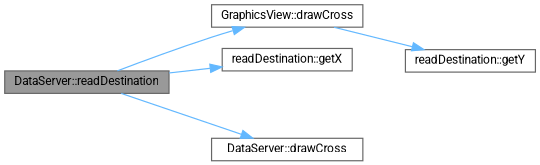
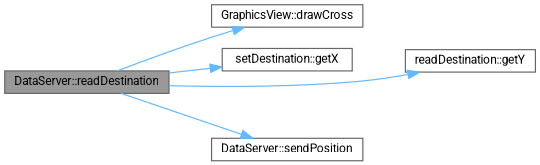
edge "GraphicsView::drawCross" -> "readDestination::getY": now "DataServer::readDestination" -> "readDestination::getY"
node "readDestination::getX": label "readDestination::getX" -> "setDestination::getX"
node "DataServer::drawCross": label "DataServer::drawCross" -> "DataServer::sendPosition"
